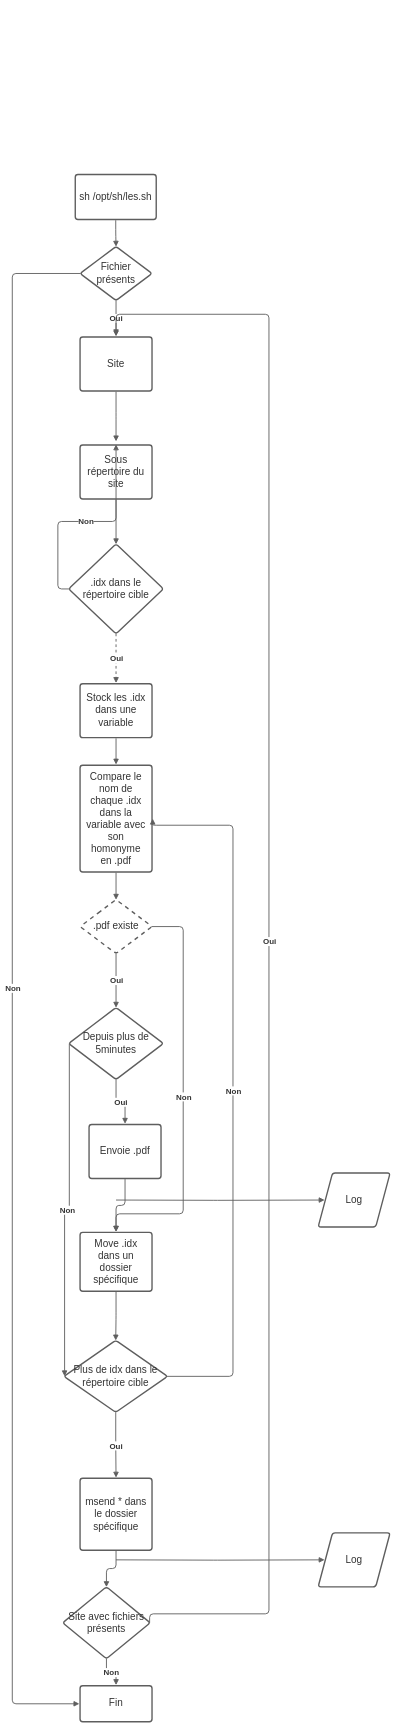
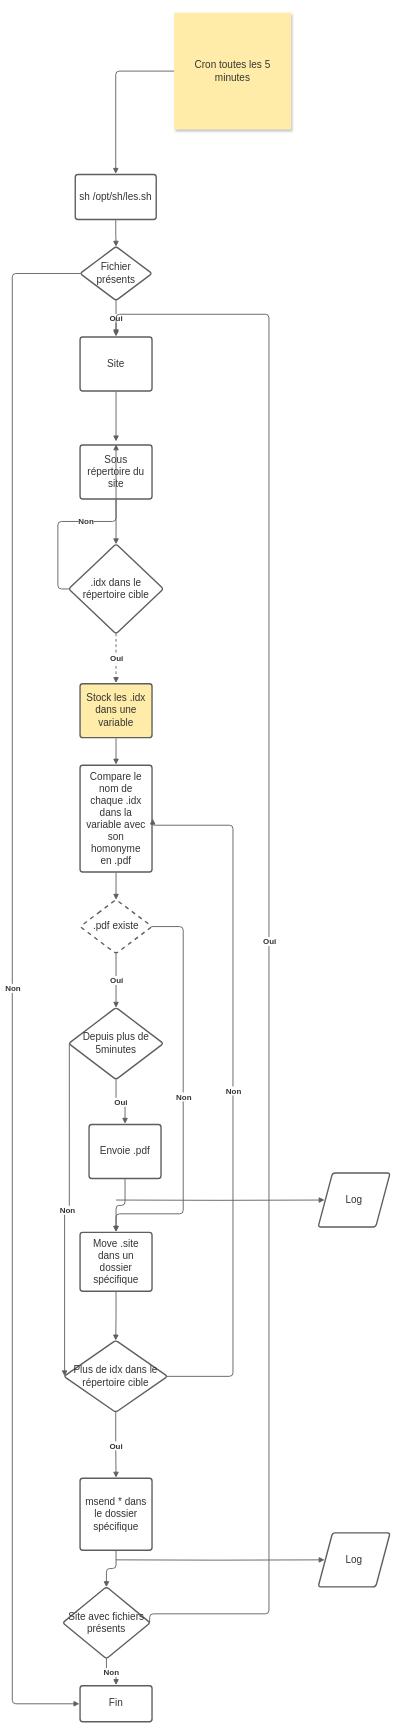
node "Cron toutes les 5 minutes": added
edge "Cron toutes les 5 minutes" -> "sh /opt/sh/les.sh": added
node "Stock les .idx dans une variable": fillcolor #ffffff -> #ffeca9
node "Move .idx dans un dossier spécifique": label "Move .idx dans un dossier spécifique" -> "Move .site dans un dossier spécifique"
